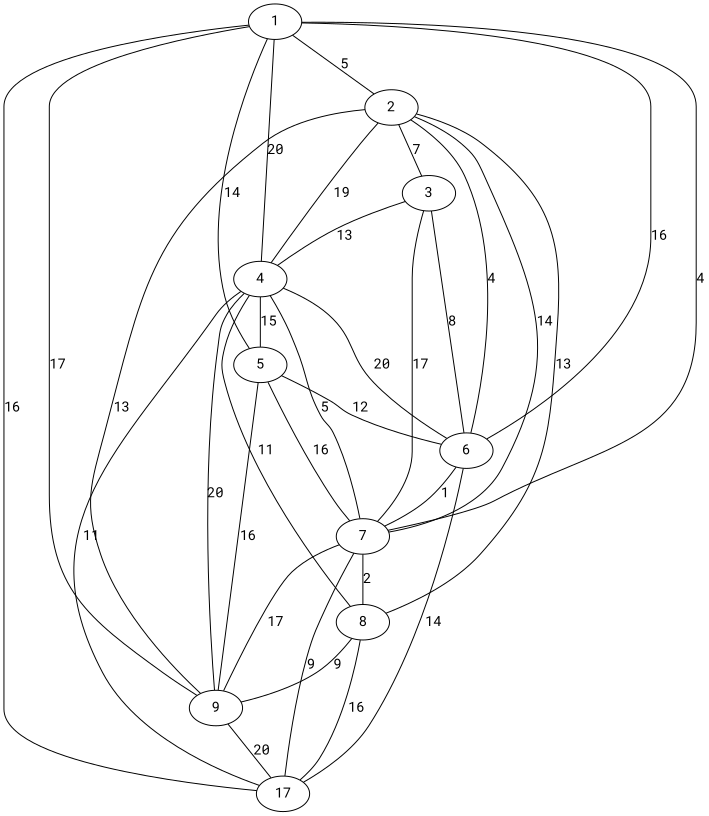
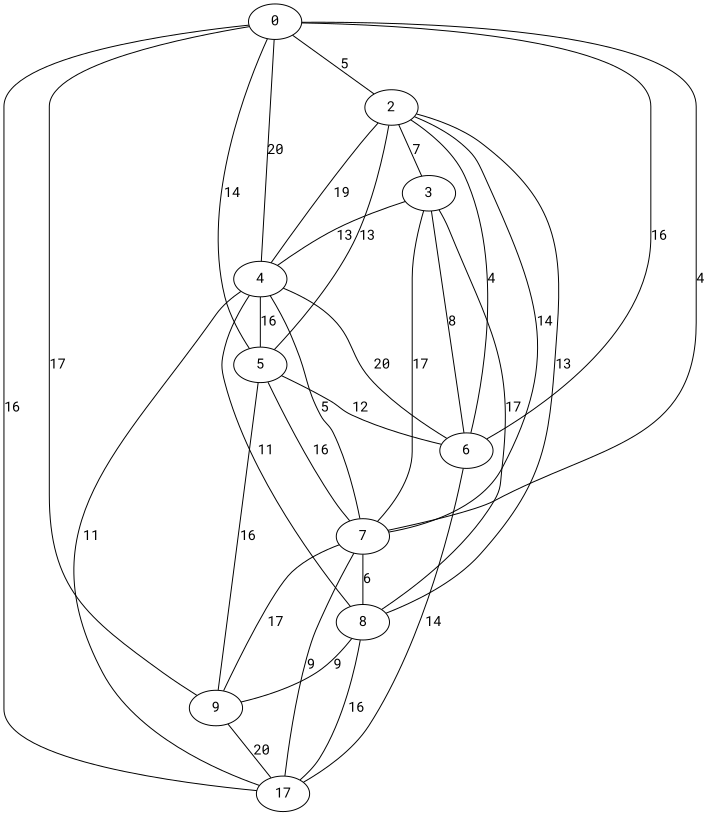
node "1": label "1" -> "0"
edge "4" -- "5": label "15" -> "16"
edge "2" -- "9": now "2" -- "5"
edge "3" -- "8": added, label "17"
edge "4" -- "9": removed, label "20"
edge "6" -- "7": removed, label "1"
edge "7" -- "8": label "2" -> "6"
